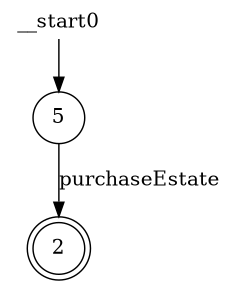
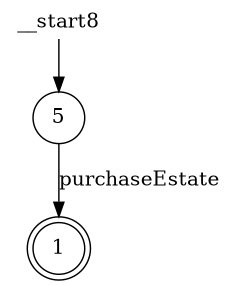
node "__start0": label "__start0" -> "__start8"
node "2": label "2" -> "1"
